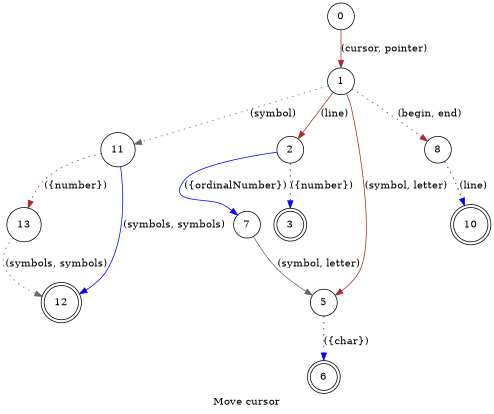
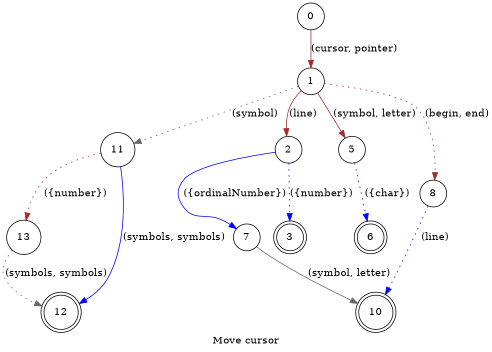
edge "7" -> "5": now "7" -> "10"
